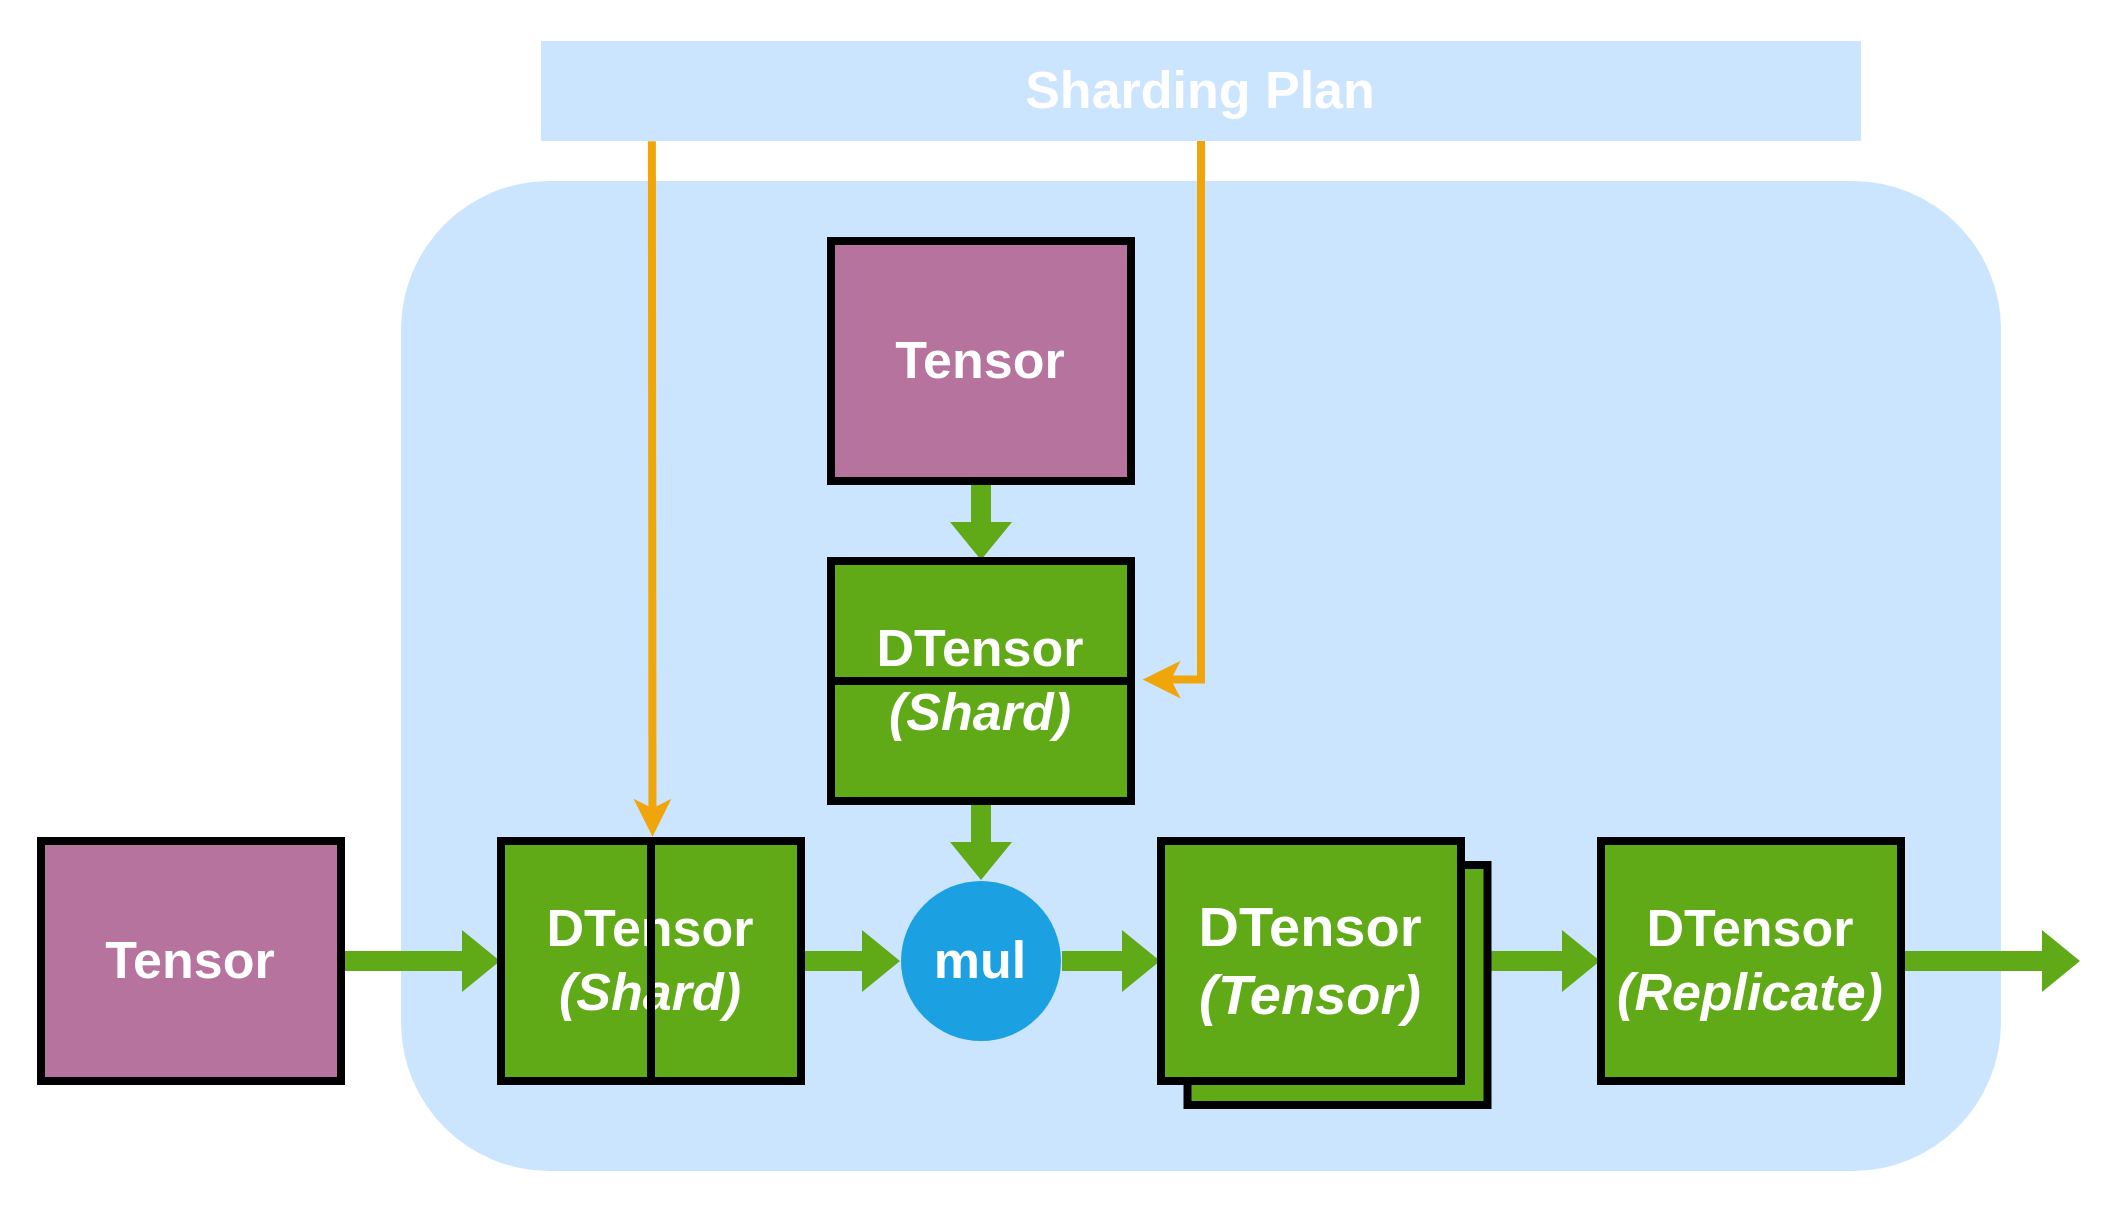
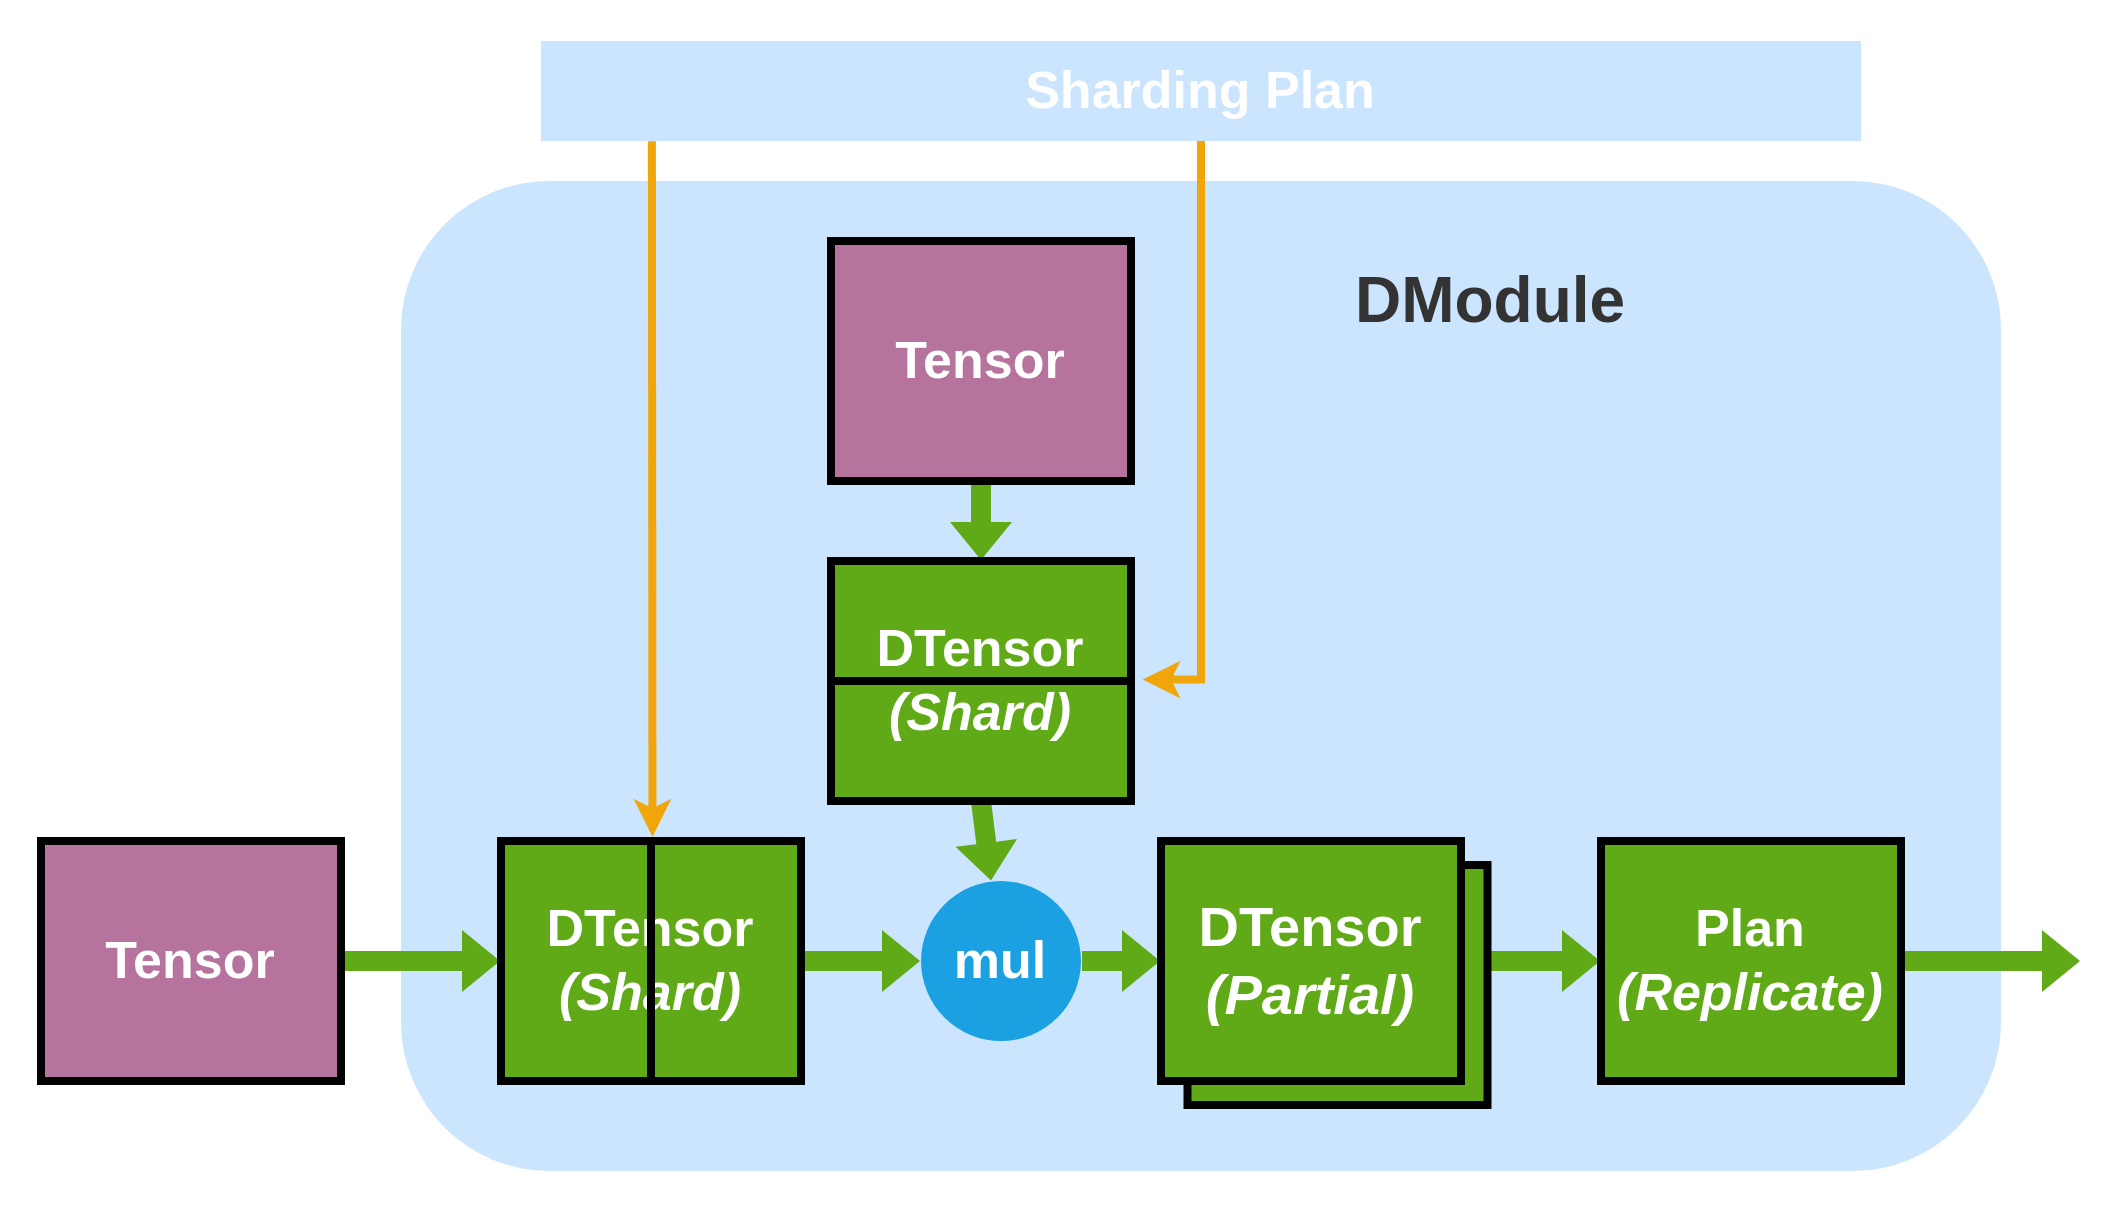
node "DModule": added
node "mul": moved (981, 961) -> (1001, 961)
node "DTensor (Tensor)": label "DTensor (Tensor)" -> "DTensor (Partial)"
node "DTensor(Replicate)": label "DTensor(Replicate)" -> "Plan(Replicate)"
